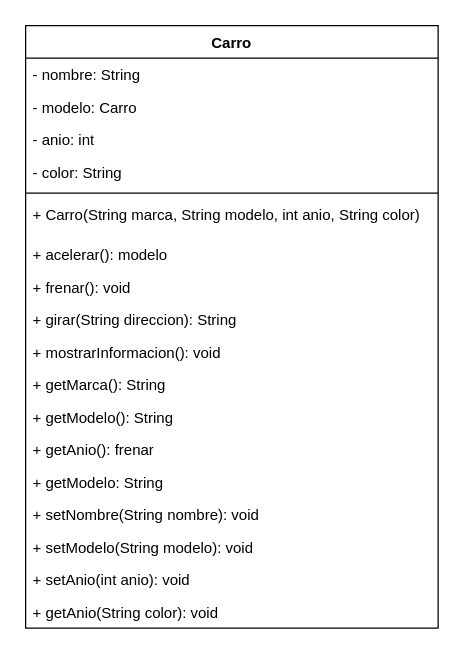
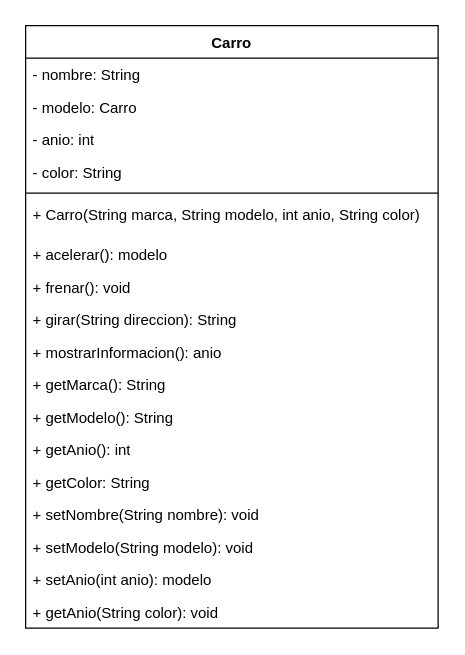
node "+ mostrarInformacion(): void": label "+ mostrarInformacion(): void" -> "+ mostrarInformacion(): anio"
node "+ getAnio(): frenar": label "+ getAnio(): frenar" -> "+ getAnio(): int"
node "+ getModelo: String": label "+ getModelo: String" -> "+ getColor: String"
node "+ setAnio(int anio): void": label "+ setAnio(int anio): void" -> "+ setAnio(int anio): modelo"
